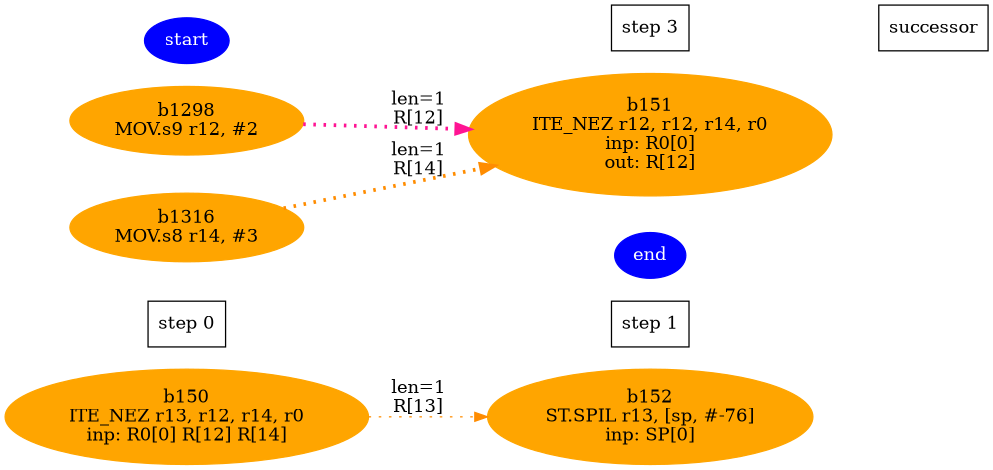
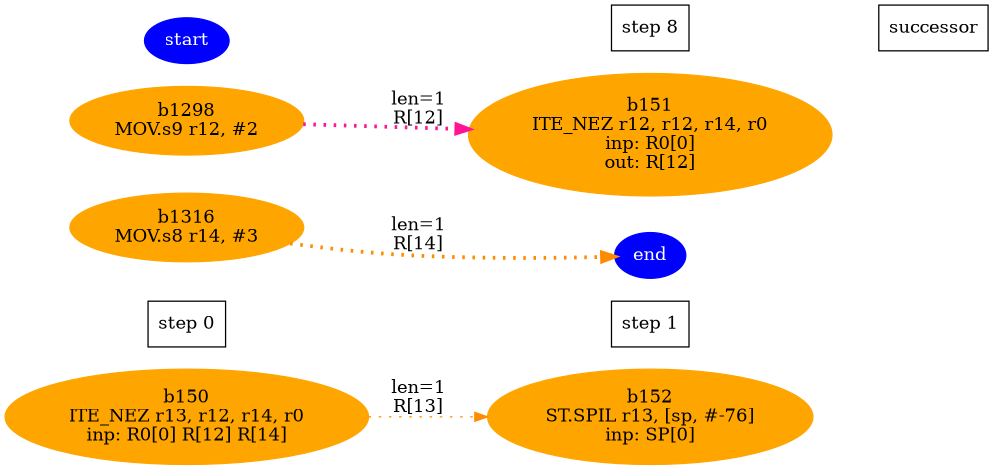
node "step 3": label "step 3" -> "step 8"
edge "b1316 MOV.s8 r14, #3" -> "b151 ITE_NEZ r12, r12, r14, r0 inp: R0[0] out: R[12]": now "b1316 MOV.s8 r14, #3" -> "end"
